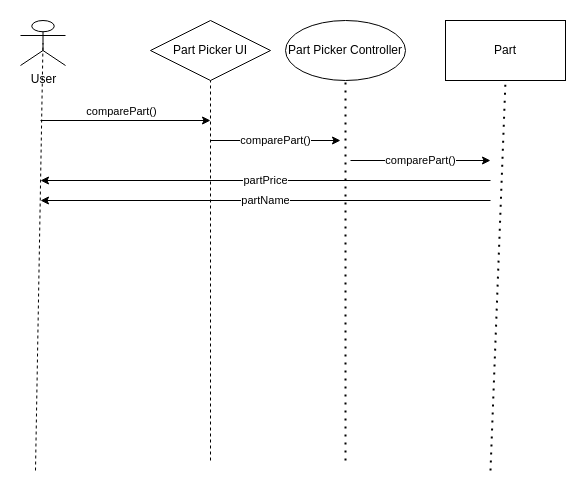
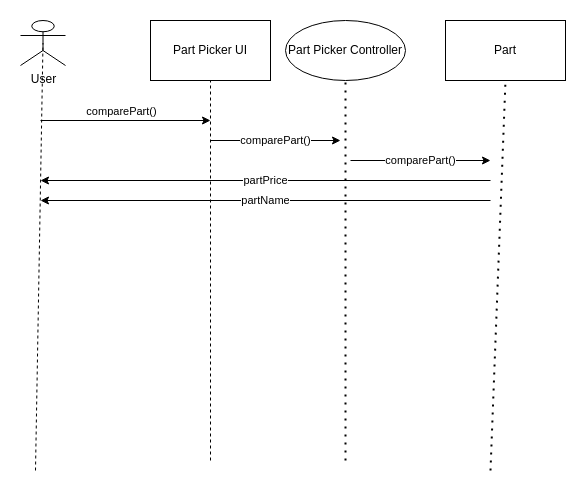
node "Part Picker UI": shape diamond -> rectangle
